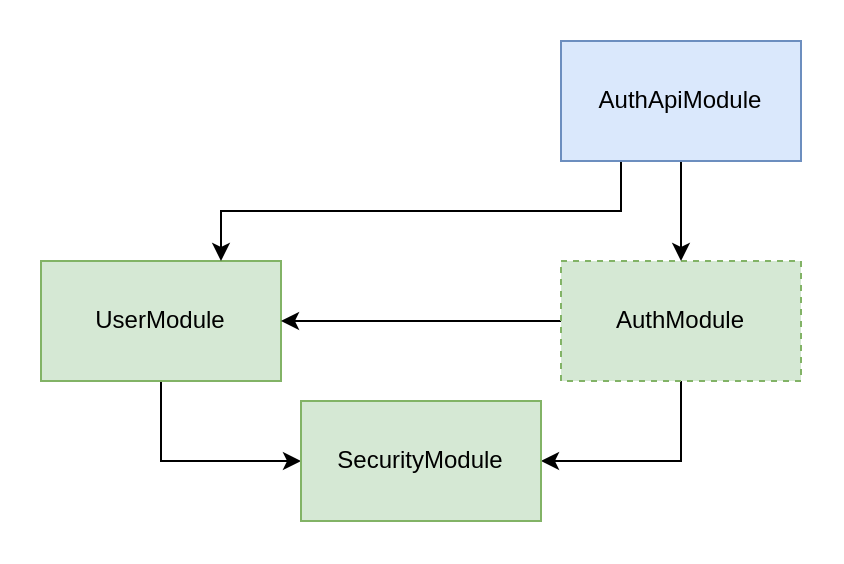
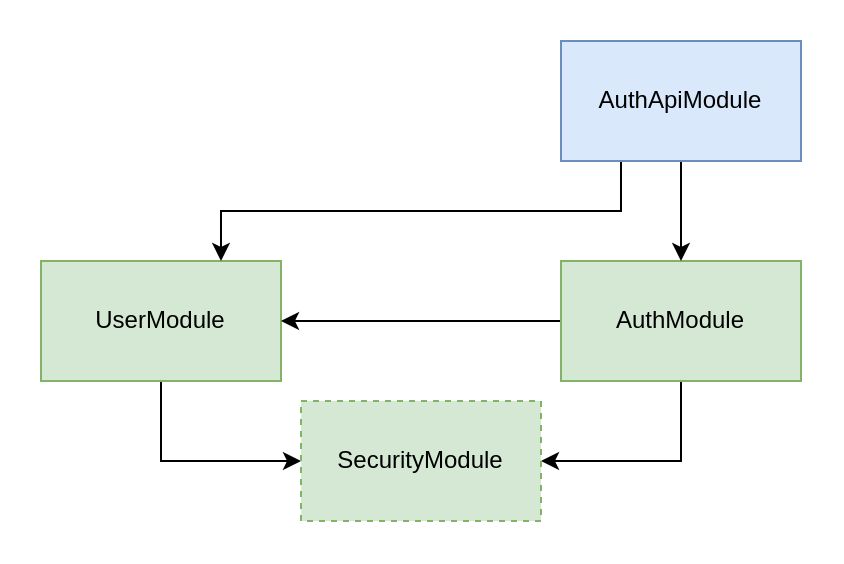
node "AuthModule": style dashed -> solid
node "SecurityModule": style solid -> dashed
